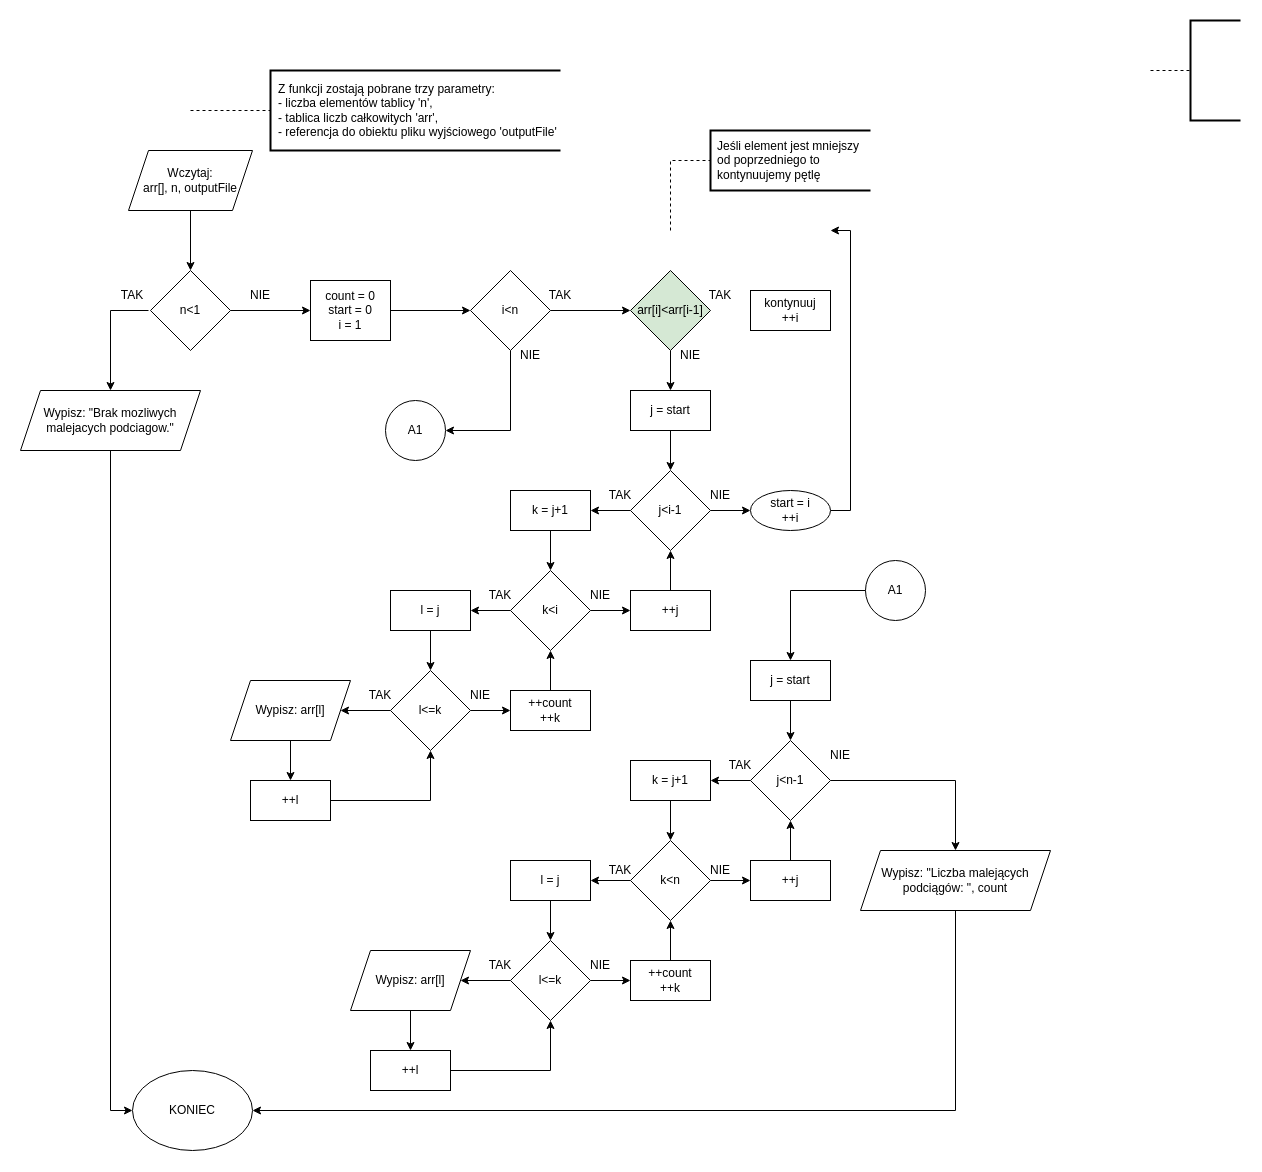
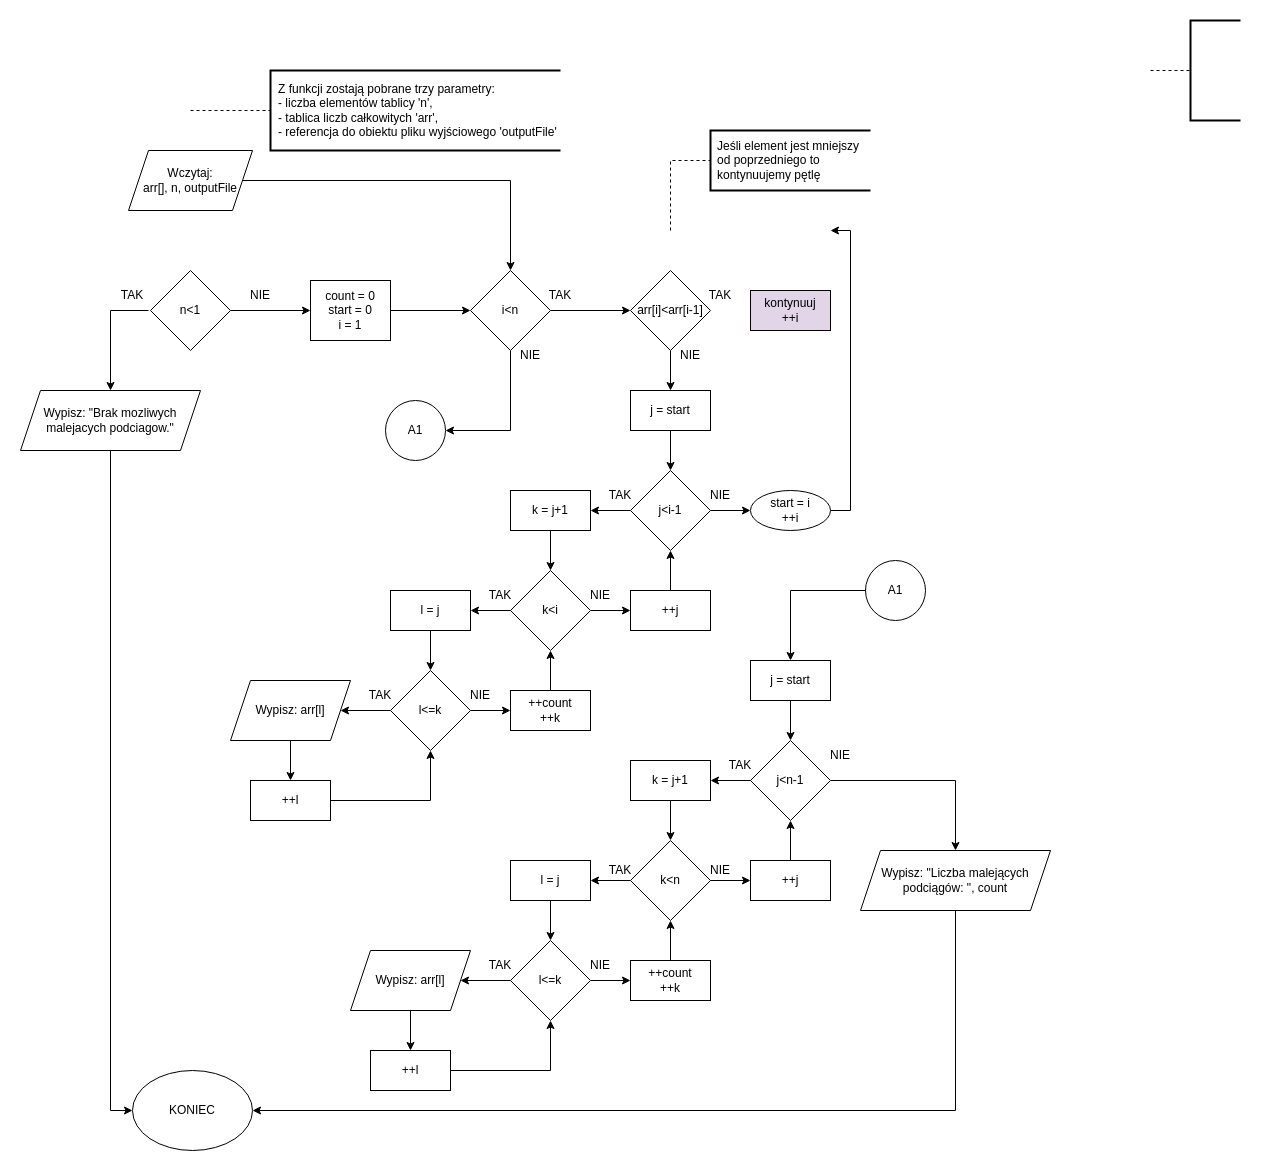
edge "Wczytaj: arr[], n, outputFile" -> "n<1": now "Wczytaj: arr[], n, outputFile" -> "i<n"
node "arr[i]<arr[i-1]": fillcolor #d5e8d4 -> #ffffff
node "kontynuuj ++i": fillcolor #ffffff -> #e1d5e7
